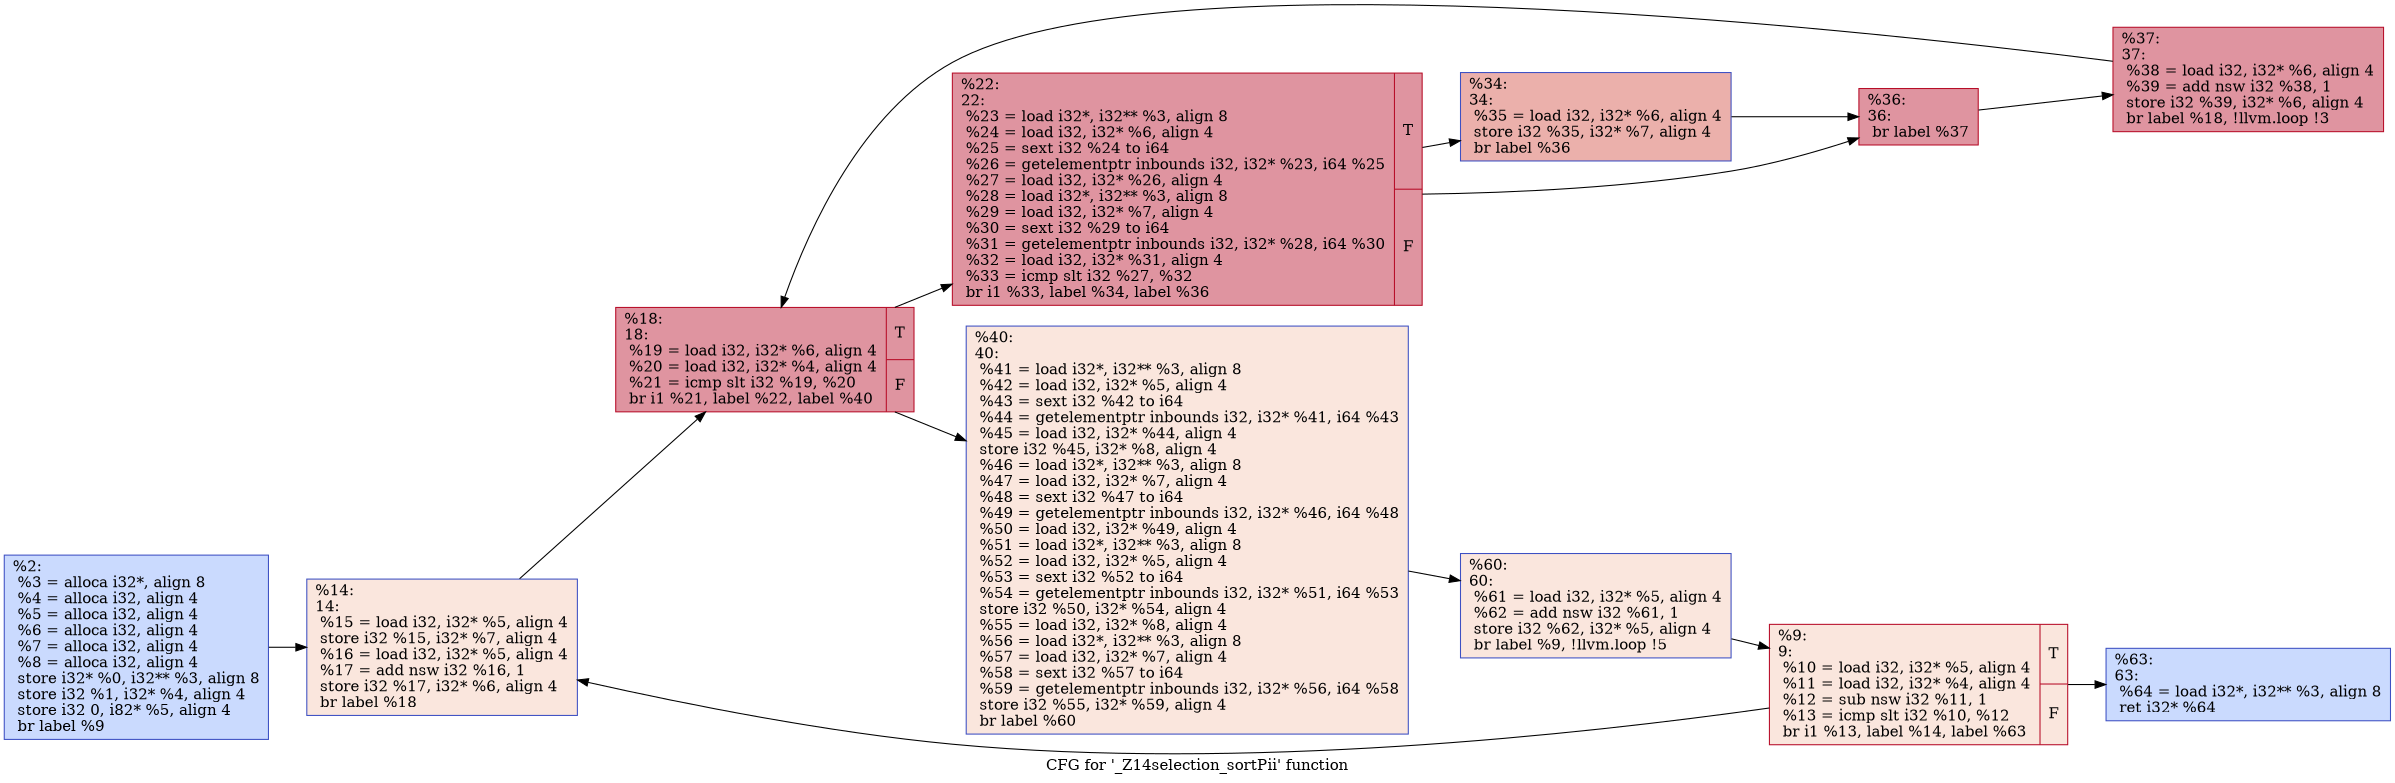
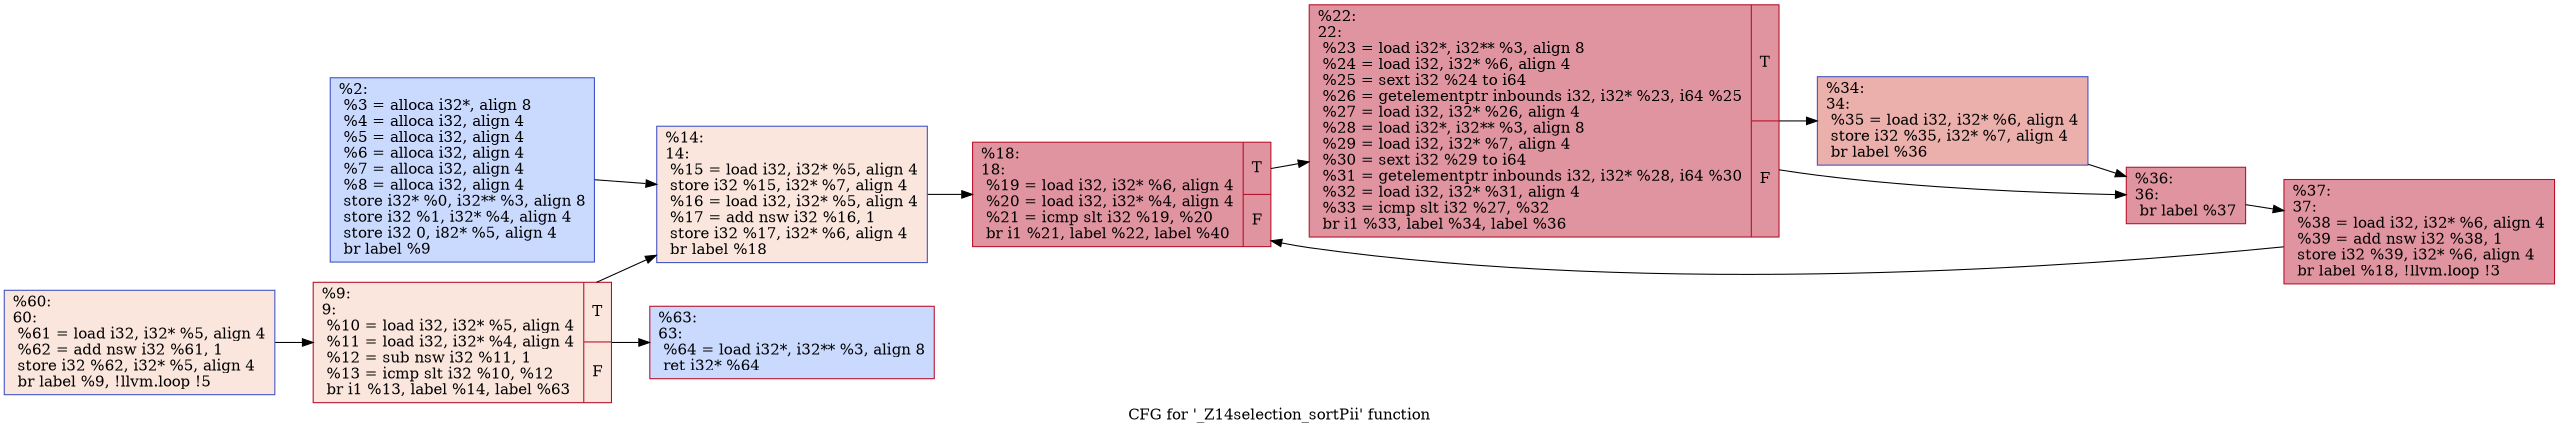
node "%40:": removed
node "%63:": color #3d50c3ff -> #b70d28ff
